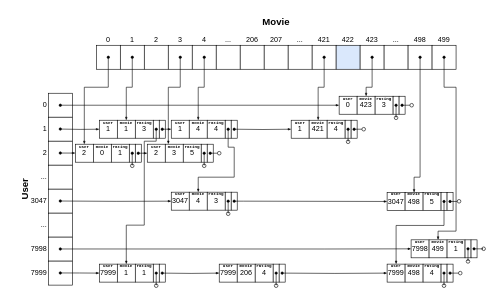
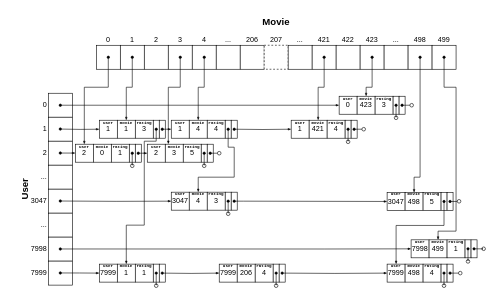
node "207": style solid -> dashed
node "422": fillcolor #dae8fc -> #ffffff
